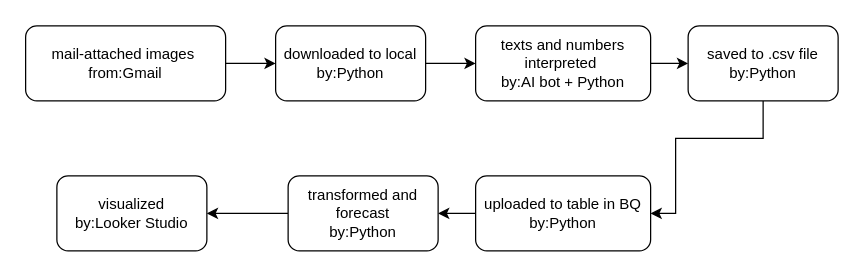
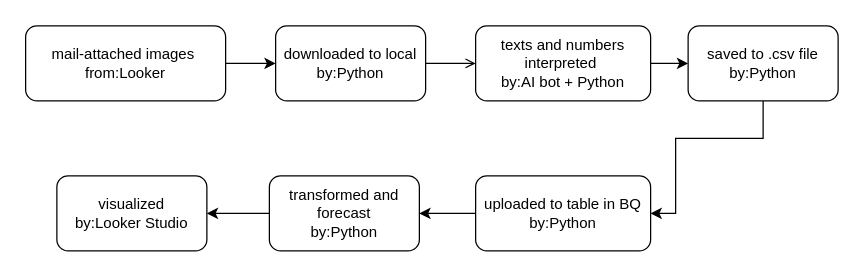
node "mail-attached images from:Gmail": label "mail-attached images from:Gmail" -> "mail-attached images from:Looker"
edge "downloaded to local by:Python" -> "texts and numbers interpreted by:AI bot + Python": arrowhead classic -> open
node "transformed and forecast by:Python": moved (363, 213) -> (344, 213)
